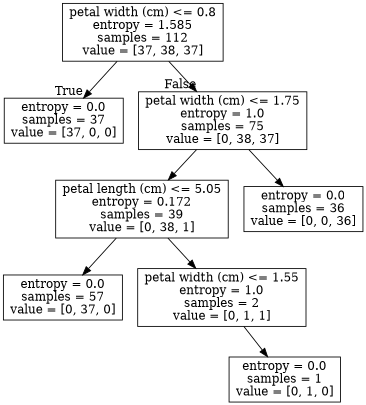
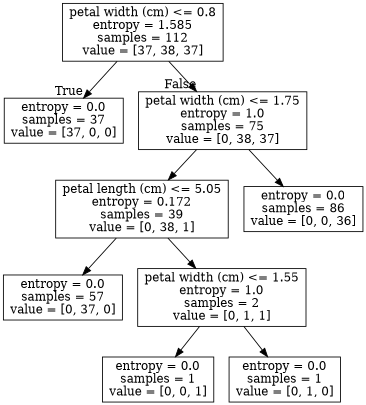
node "entropy = 0.0 samples = 36 value = [0, 0, 36]": label "entropy = 0.0 samples = 36 value = [0, 0, 36]" -> "entropy = 0.0 samples = 86 value = [0, 0, 36]"
node "entropy = 0.0 samples = 1 value = [0, 0, 1]": added
